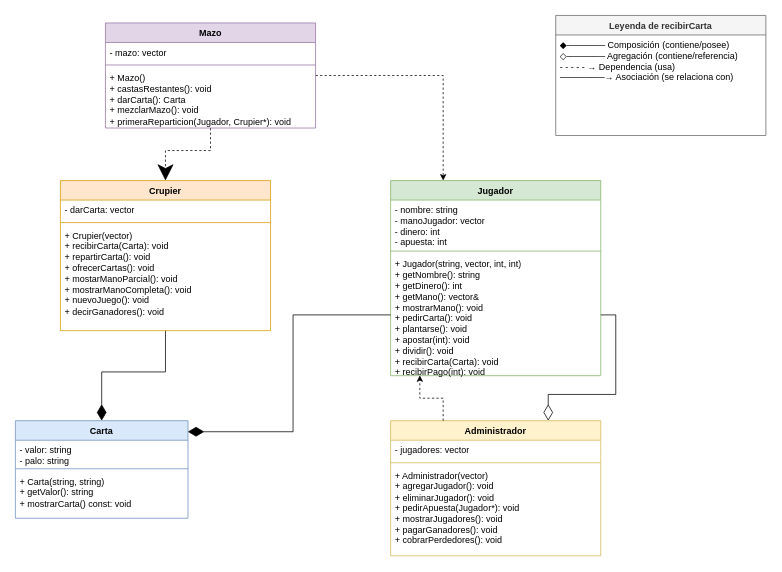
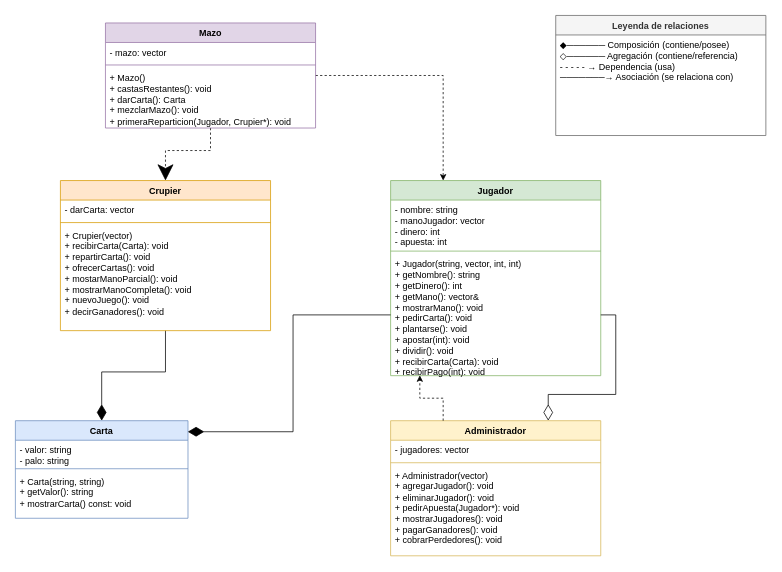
node "Leyenda de recibirCarta": label "Leyenda de recibirCarta" -> "Leyenda de relaciones"
